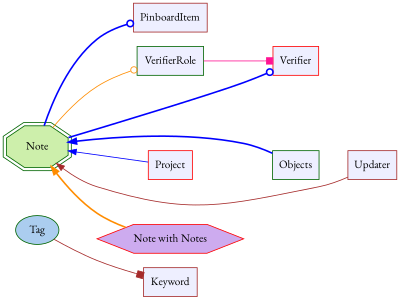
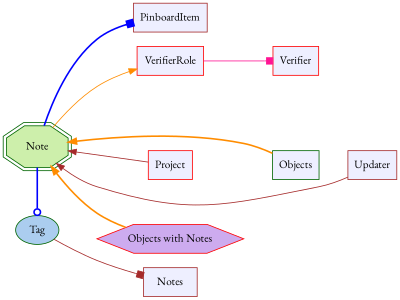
node "VerifierRole": color darkgreen -> red
edge "Note" -> "PinboardItem": arrowhead odot -> box
edge "Note" -> "VerifierRole": arrowhead odot -> normal
edge "Note" -> "Verifier": now "Note" -> "Tag"
edge "Objects" -> "Note": color blue -> darkorange
edge "Project" -> "Note": color blue -> brown
node "Note with Notes": label "Note with Notes" -> "Objects with Notes"
node "Keyword": label "Keyword" -> "Notes"
